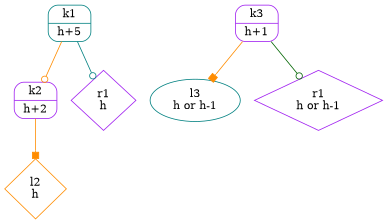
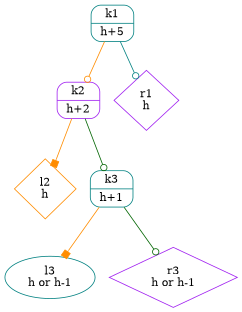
node "k3": color purple -> teal
node "r1 h or h-1": label "r1 h or h-1" -> "r3 h or h-1"
edge "k2" -> "k3": added
